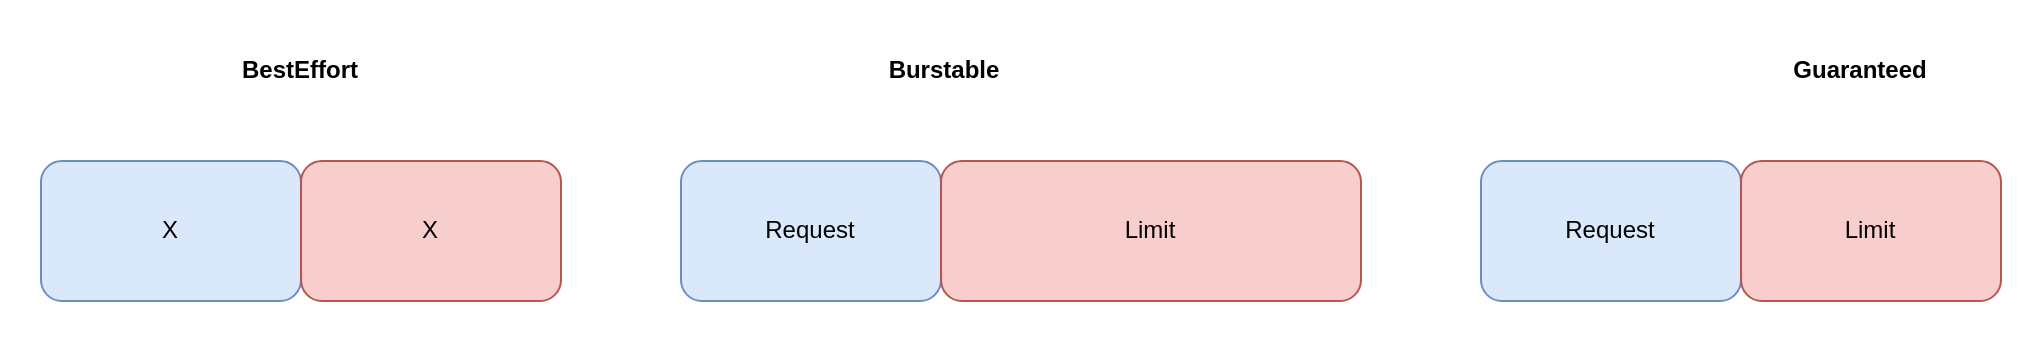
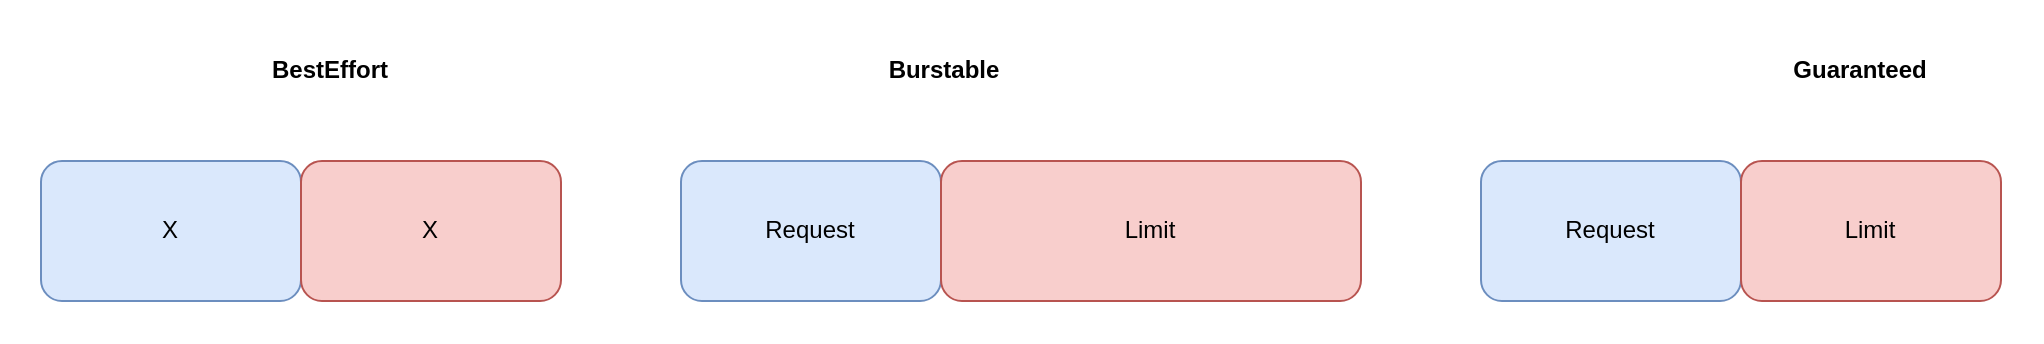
node "BestEffort": moved (301, 71) -> (331, 71)
